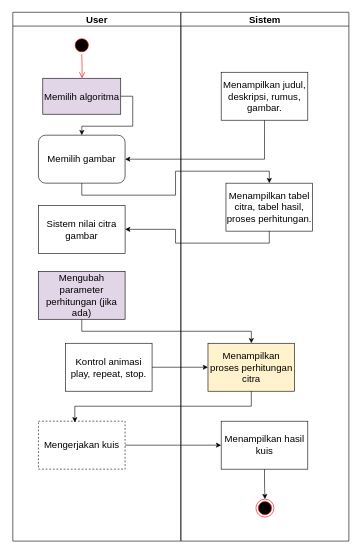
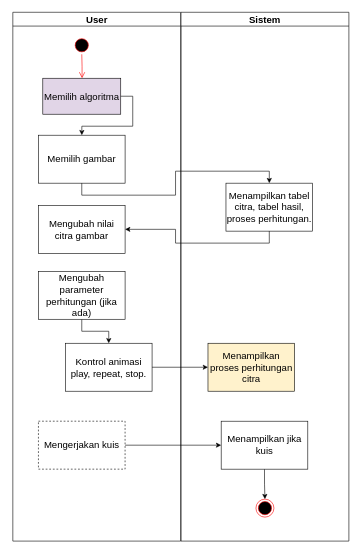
node "Menampilkan judul, deskripsi, rumus, gambar.": removed
edge "Menampilkan judul, deskripsi, rumus, gambar." -> "Memilih gambar": removed
node "Memilih gambar": shape rounded rectangle -> rectangle
node "Sistem nilai citra gambar": label "Sistem nilai citra gambar" -> "Mengubah nilai citra gambar"
node "Mengubah parameter perhitungan (jika ada)": fillcolor #e1d5e7 -> #ffffff
edge "Mengubah parameter perhitungan (jika ada)" -> "Menampilkan proses perhitungan citra": now "Mengubah parameter perhitungan (jika ada)" -> "Kontrol animasi play, repeat, stop."
edge "Menampilkan proses perhitungan citra" -> "Mengerjakan kuis": removed
node "Menampilkan hasil kuis": label "Menampilkan hasil kuis" -> "Menampilkan jika kuis"
